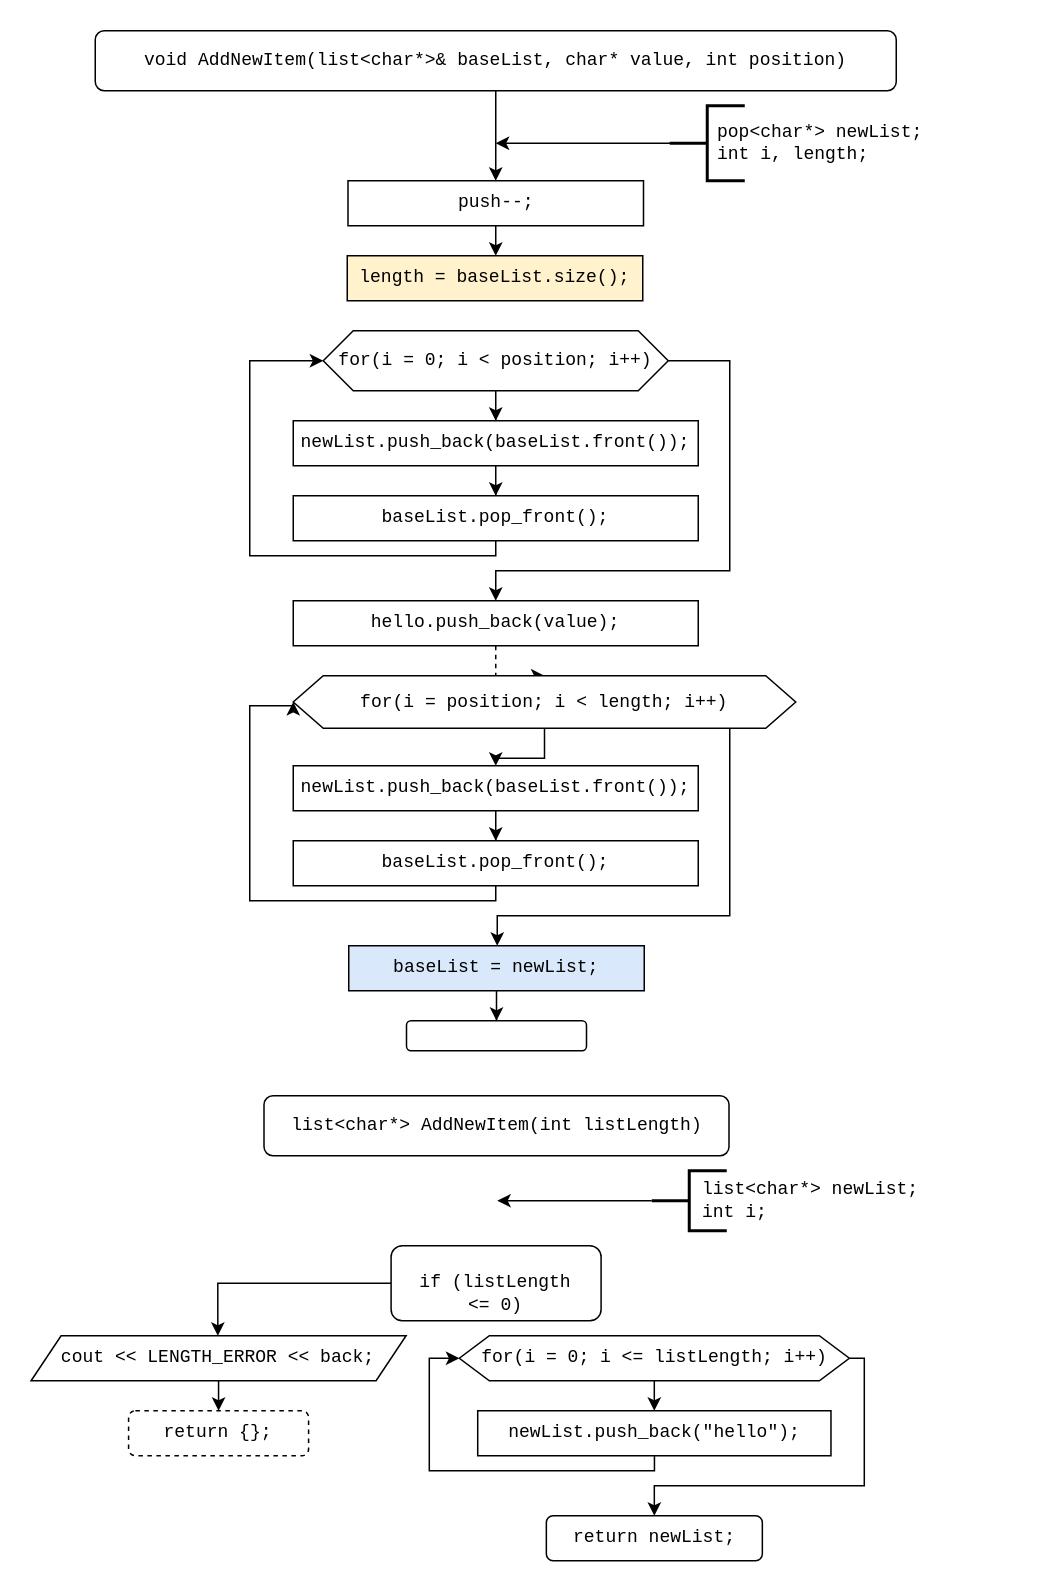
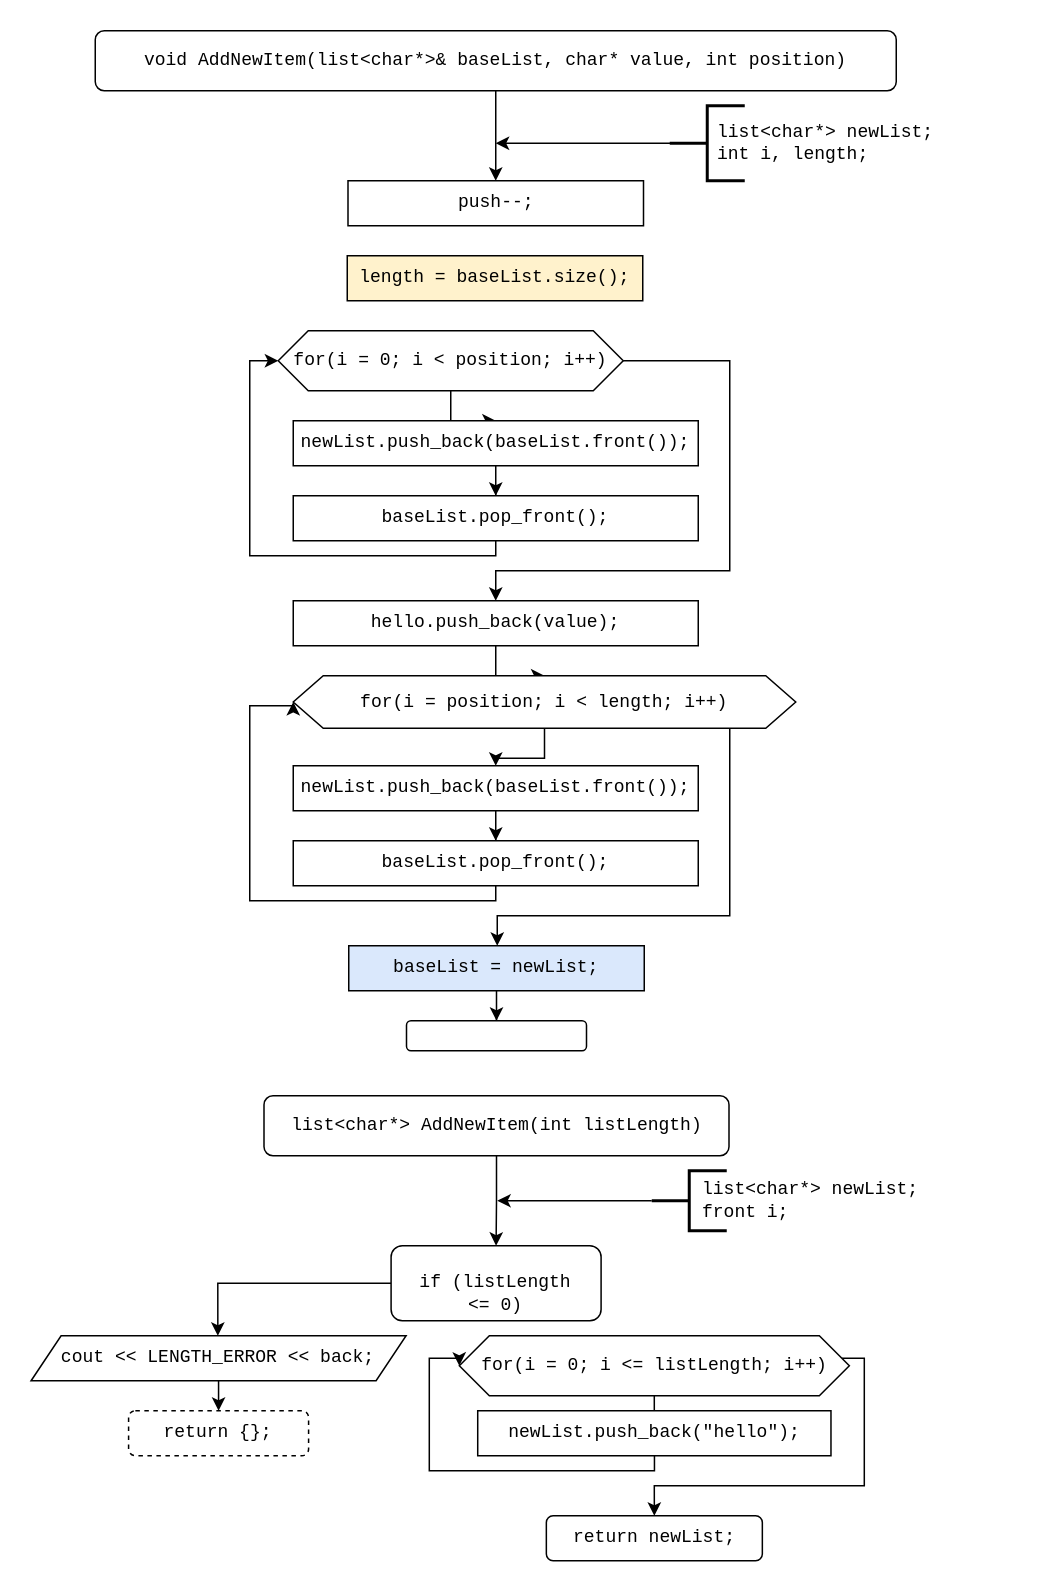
node "pop<char*> newList; int i, length;": label "pop<char*> newList; int i, length;" -> "list<char*> newList; int i, length;"
edge "push--;" -> "length = baseList.size();": removed
node "for(i = 0; i < position; i++)": moved (496, 361) -> (451, 361)
edge "hello.push_back(value);" -> "for(i = position; i < length; i++)": style dashed -> solid
edge "list<char*> AddNewItem(int listLength)" -> "if (listLength <= 0)": added
node "list<char*> newList; int i;": label "list<char*> newList; int i;" -> "list<char*> newList; front i;"
node "for(i = 0; i <= listLength; i++)": size 390x45 -> 390x60
